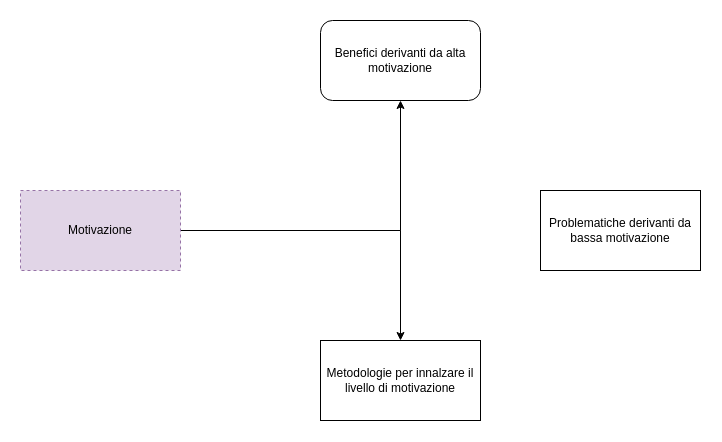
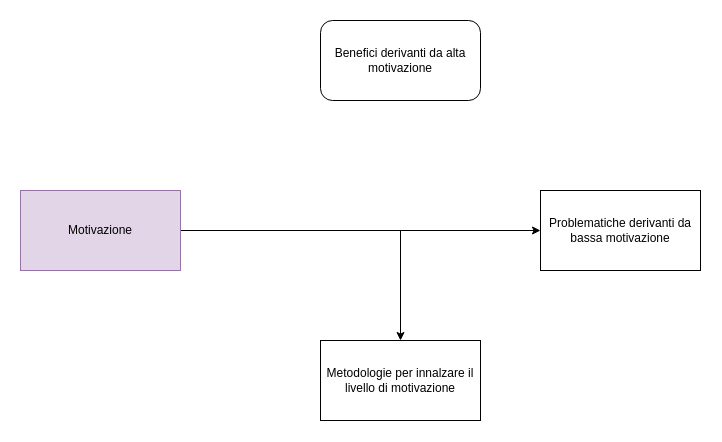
edge "Motivazione" -> "Benefici derivanti da alta motivazione": removed
node "Motivazione": style dashed -> solid
edge "Motivazione" -> "Problematiche derivanti da bassa motivazione": added
